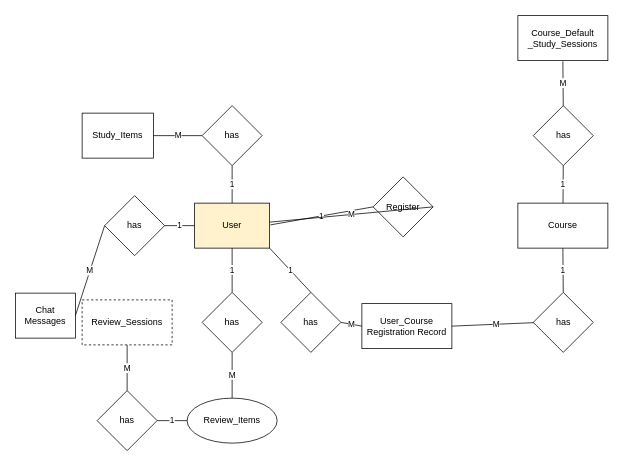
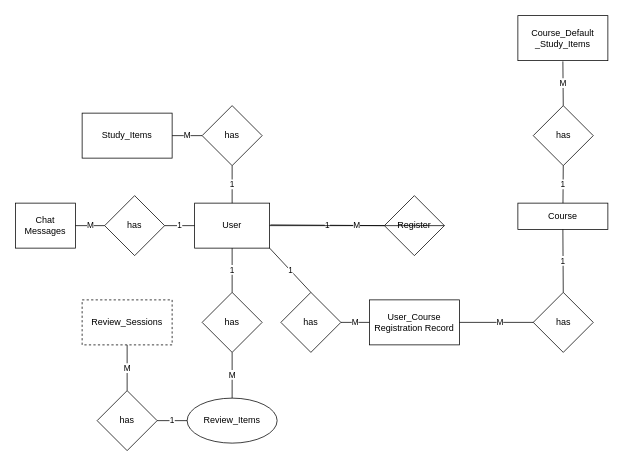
node "Course_Default _Study_Sessions": label "Course_Default _Study_Sessions" -> "Course_Default _Study_Items"
node "Study_Items": size 71x45 -> 90x45
node "Register": moved (403, 207) -> (414, 225)
node "User": fillcolor #fff2cc -> #ffffff
node "Course": size 90x45 -> 90x26
node "Chat Messages": moved (45, 315) -> (45, 225)
node "User_Course Registration Record": moved (407, 326) -> (414, 322)
